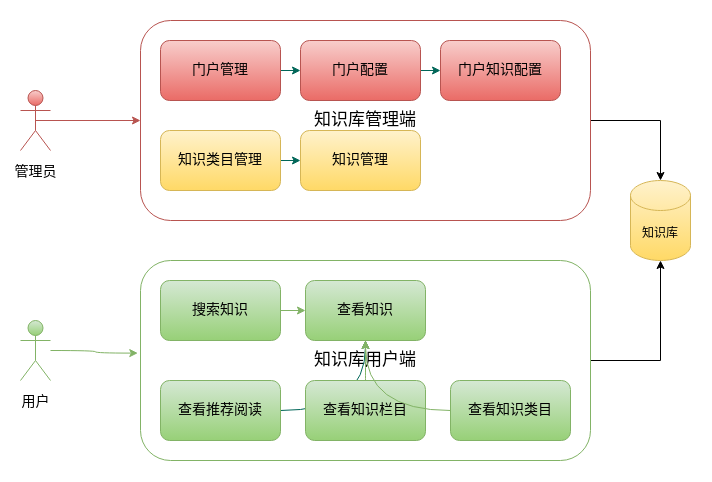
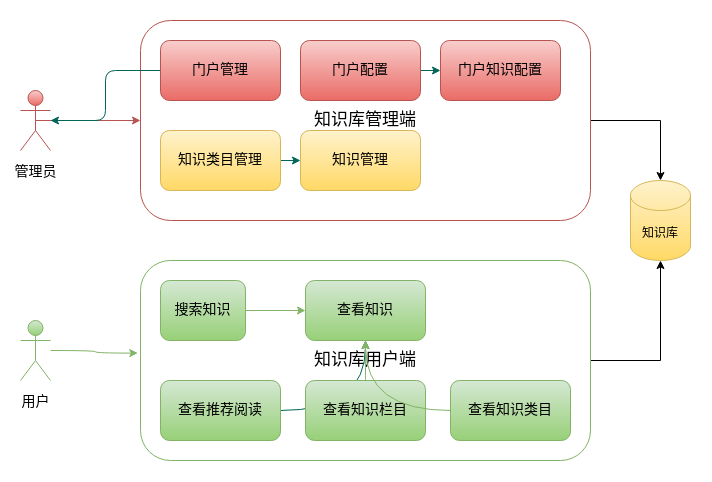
edge "门户管理" -> "门户配置": now "门户管理" -> "管理员"
node "搜索知识": size 120x60 -> 85x60
